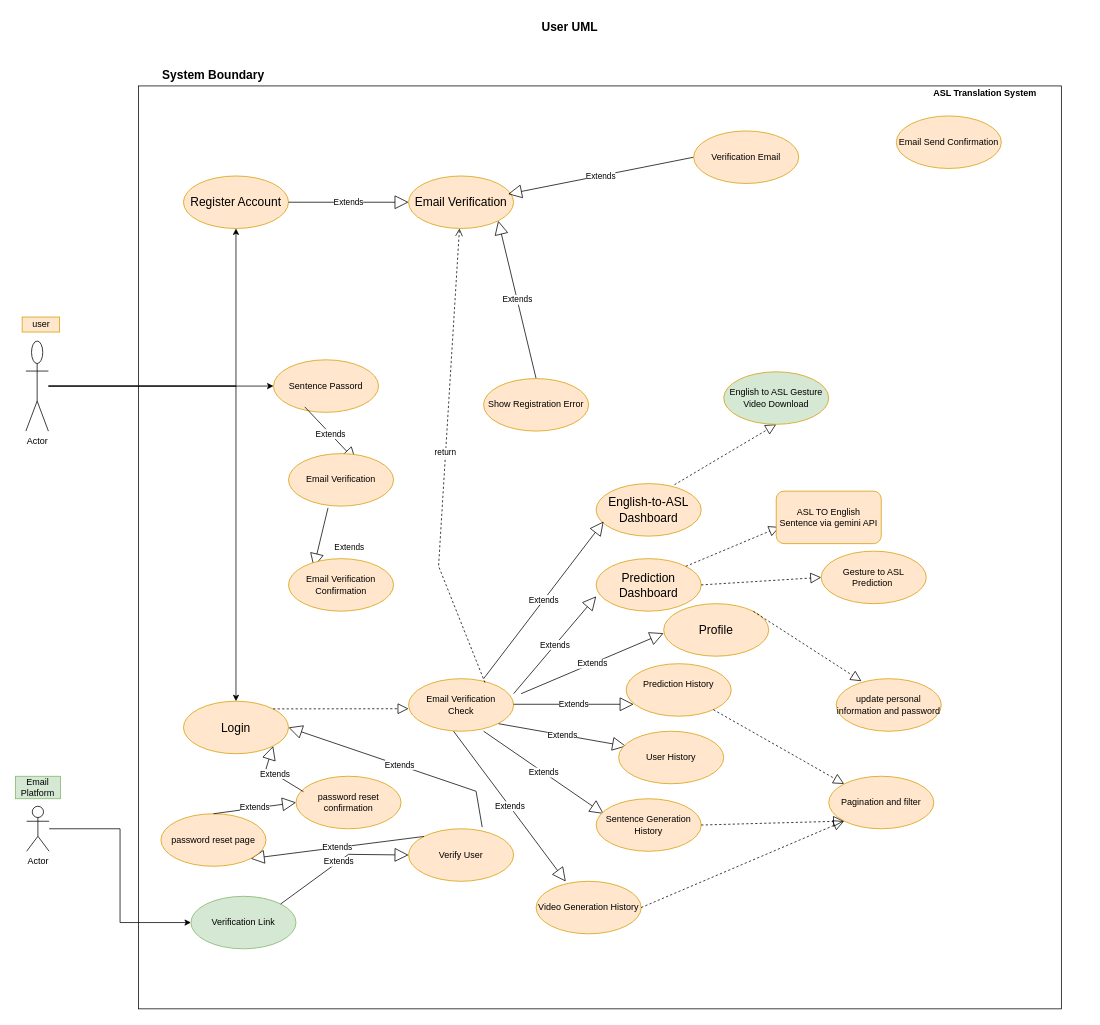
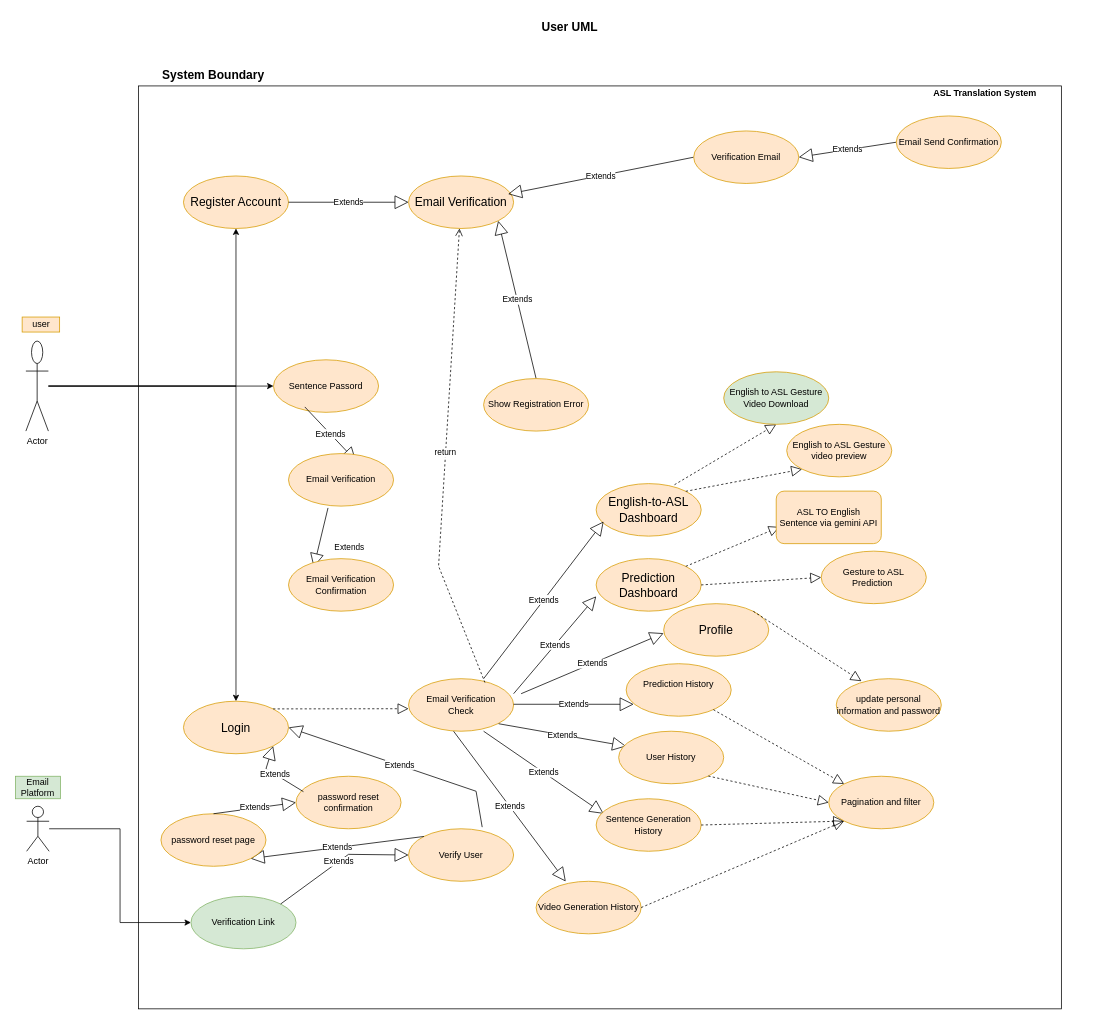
edge "Email Send Confirmation" -> "Verification Email": added, label "Extends"
node "English to ASL Gesture video preview": added
edge "English-to-ASL Dashboard" -> "English to ASL Gesture video preview": added
edge "User History" -> "Pagination and filter": added
